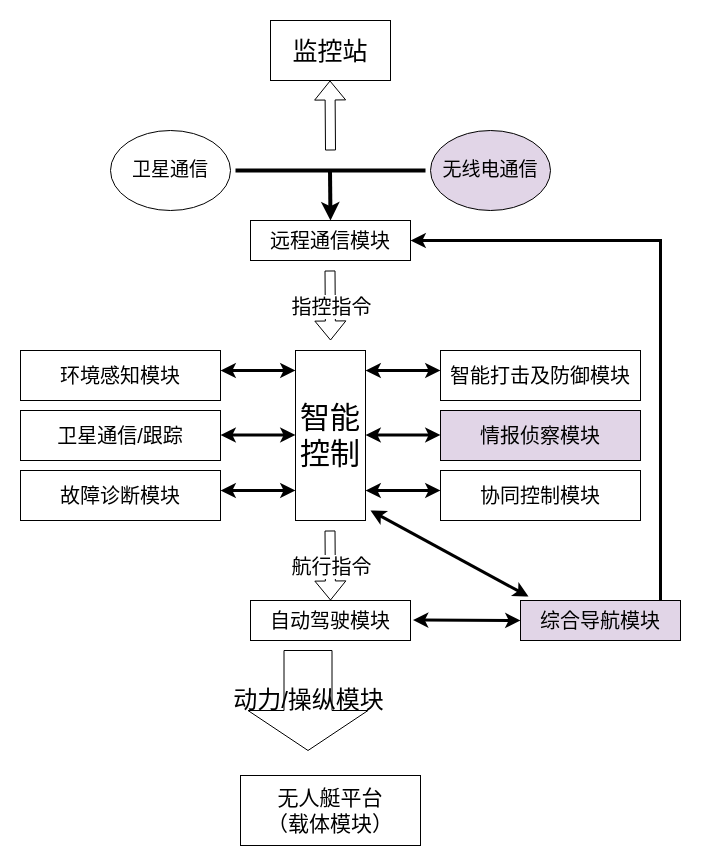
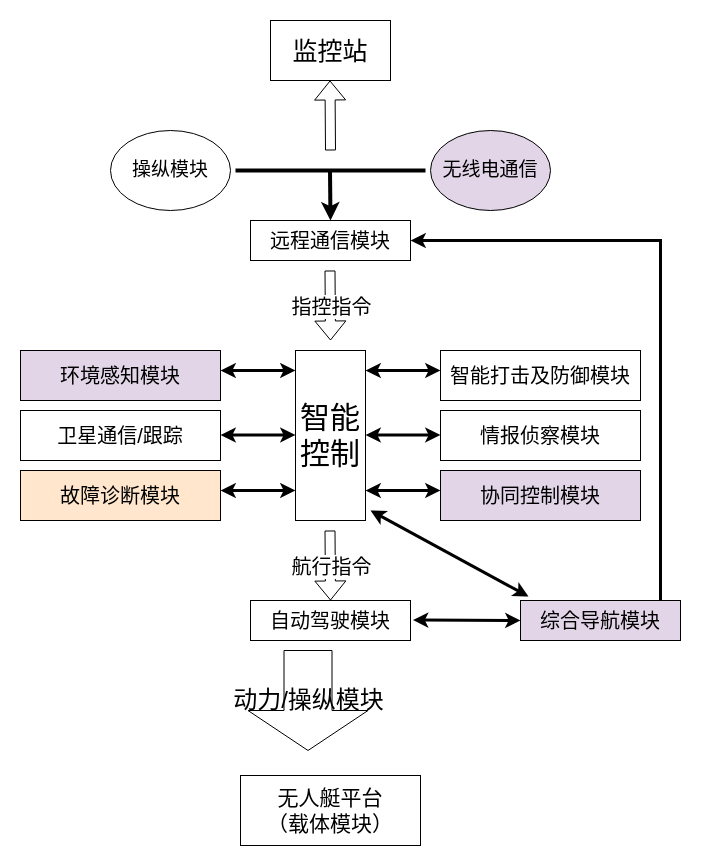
node "卫星通信": label "卫星通信" -> "操纵模块"
node "环境感知模块": fillcolor #ffffff -> #e1d5e7
node "情报侦察模块": fillcolor #e1d5e7 -> #ffffff
node "故障诊断模块": fillcolor #ffffff -> #ffe6cc
node "协同控制模块": fillcolor #ffffff -> #e1d5e7
